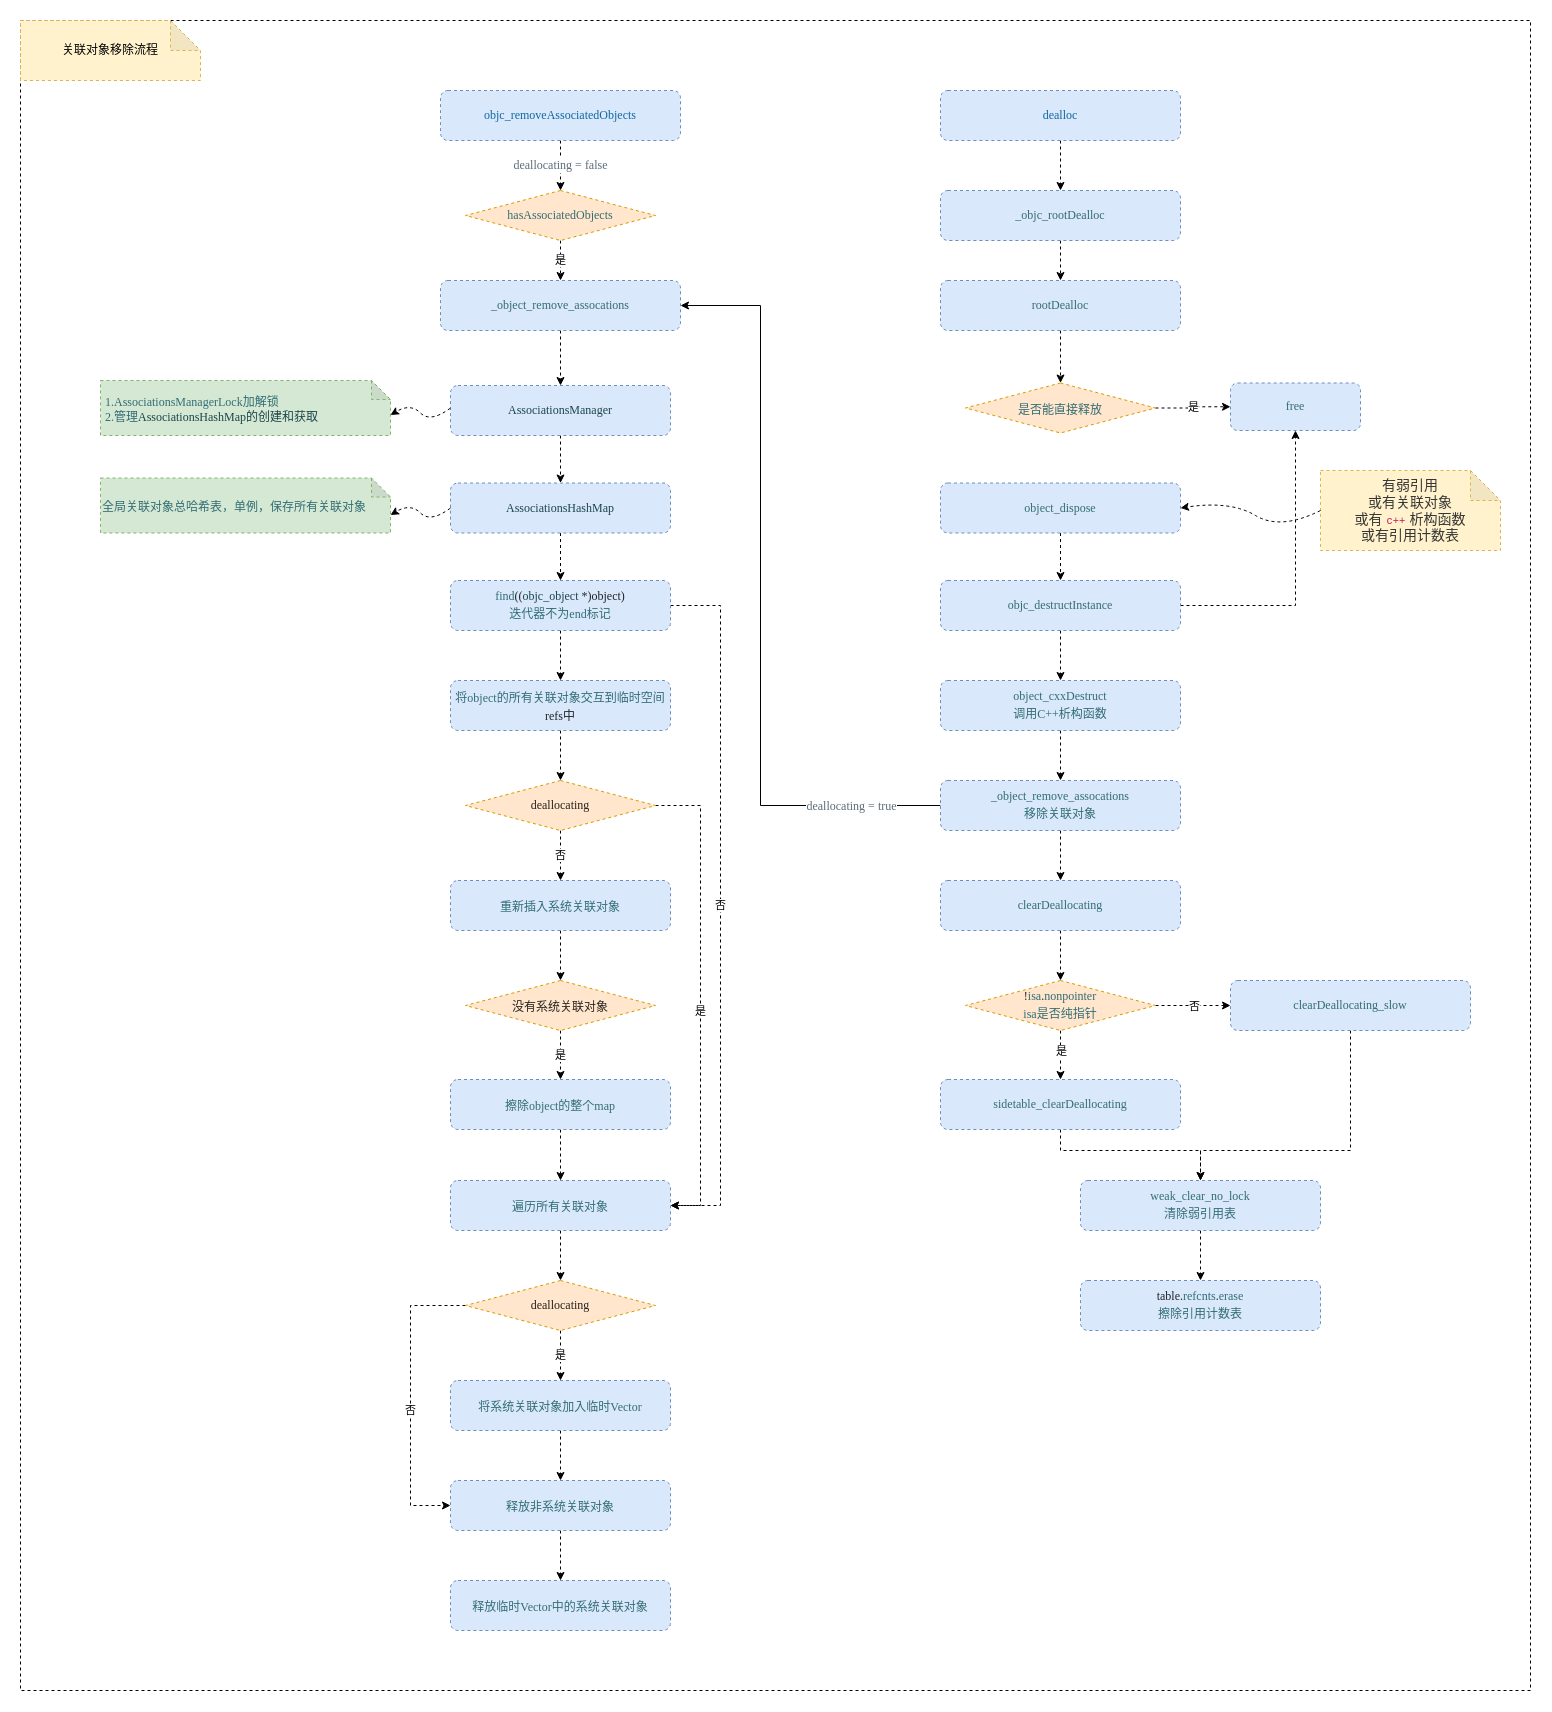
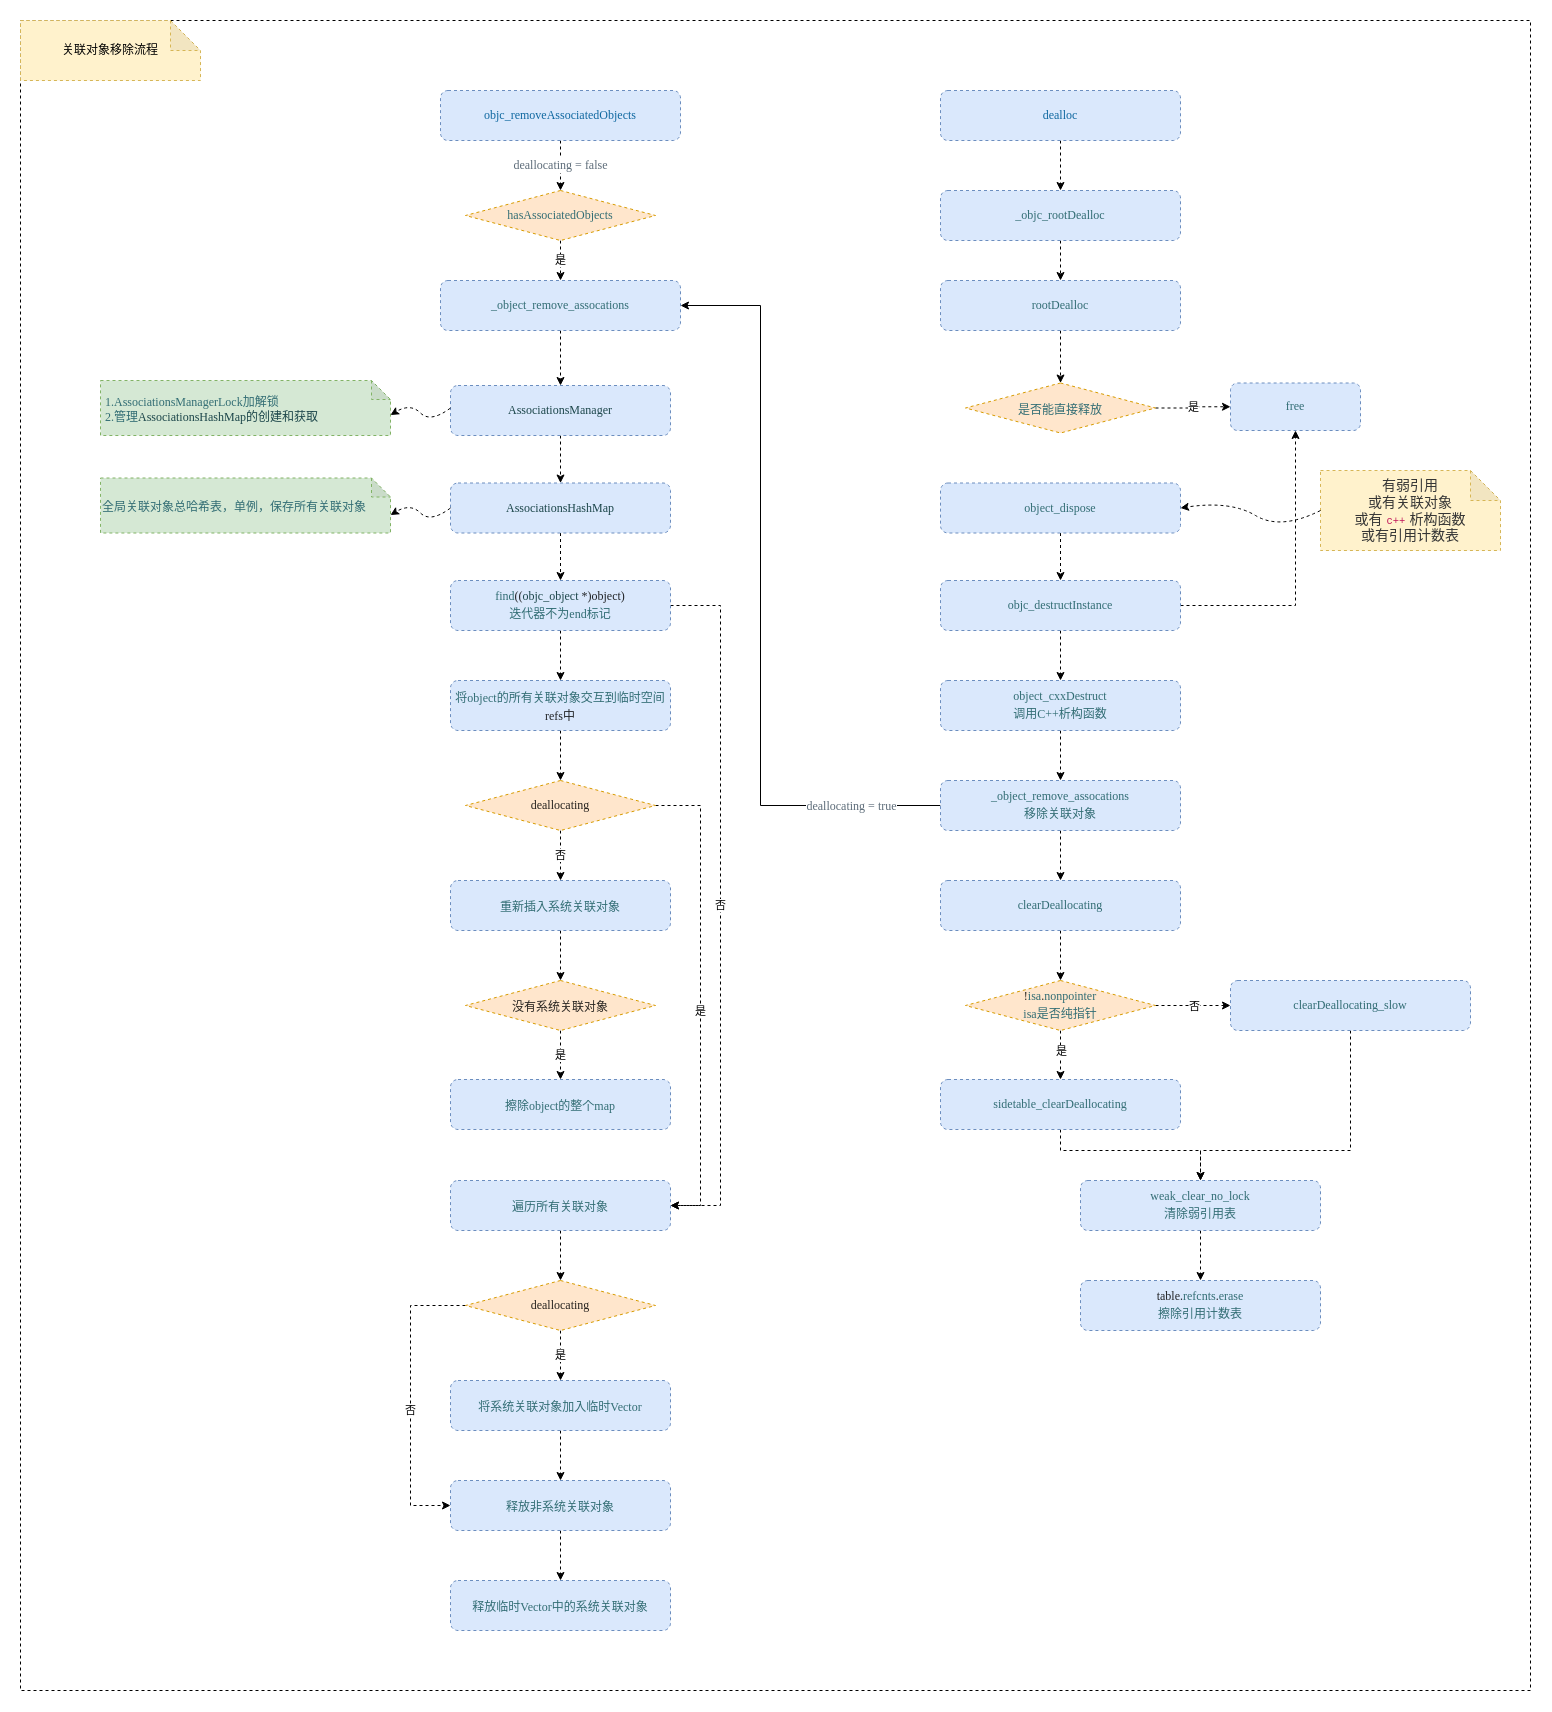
edge "擦除object的整个map" -> "遍历所有关联对象": removed
